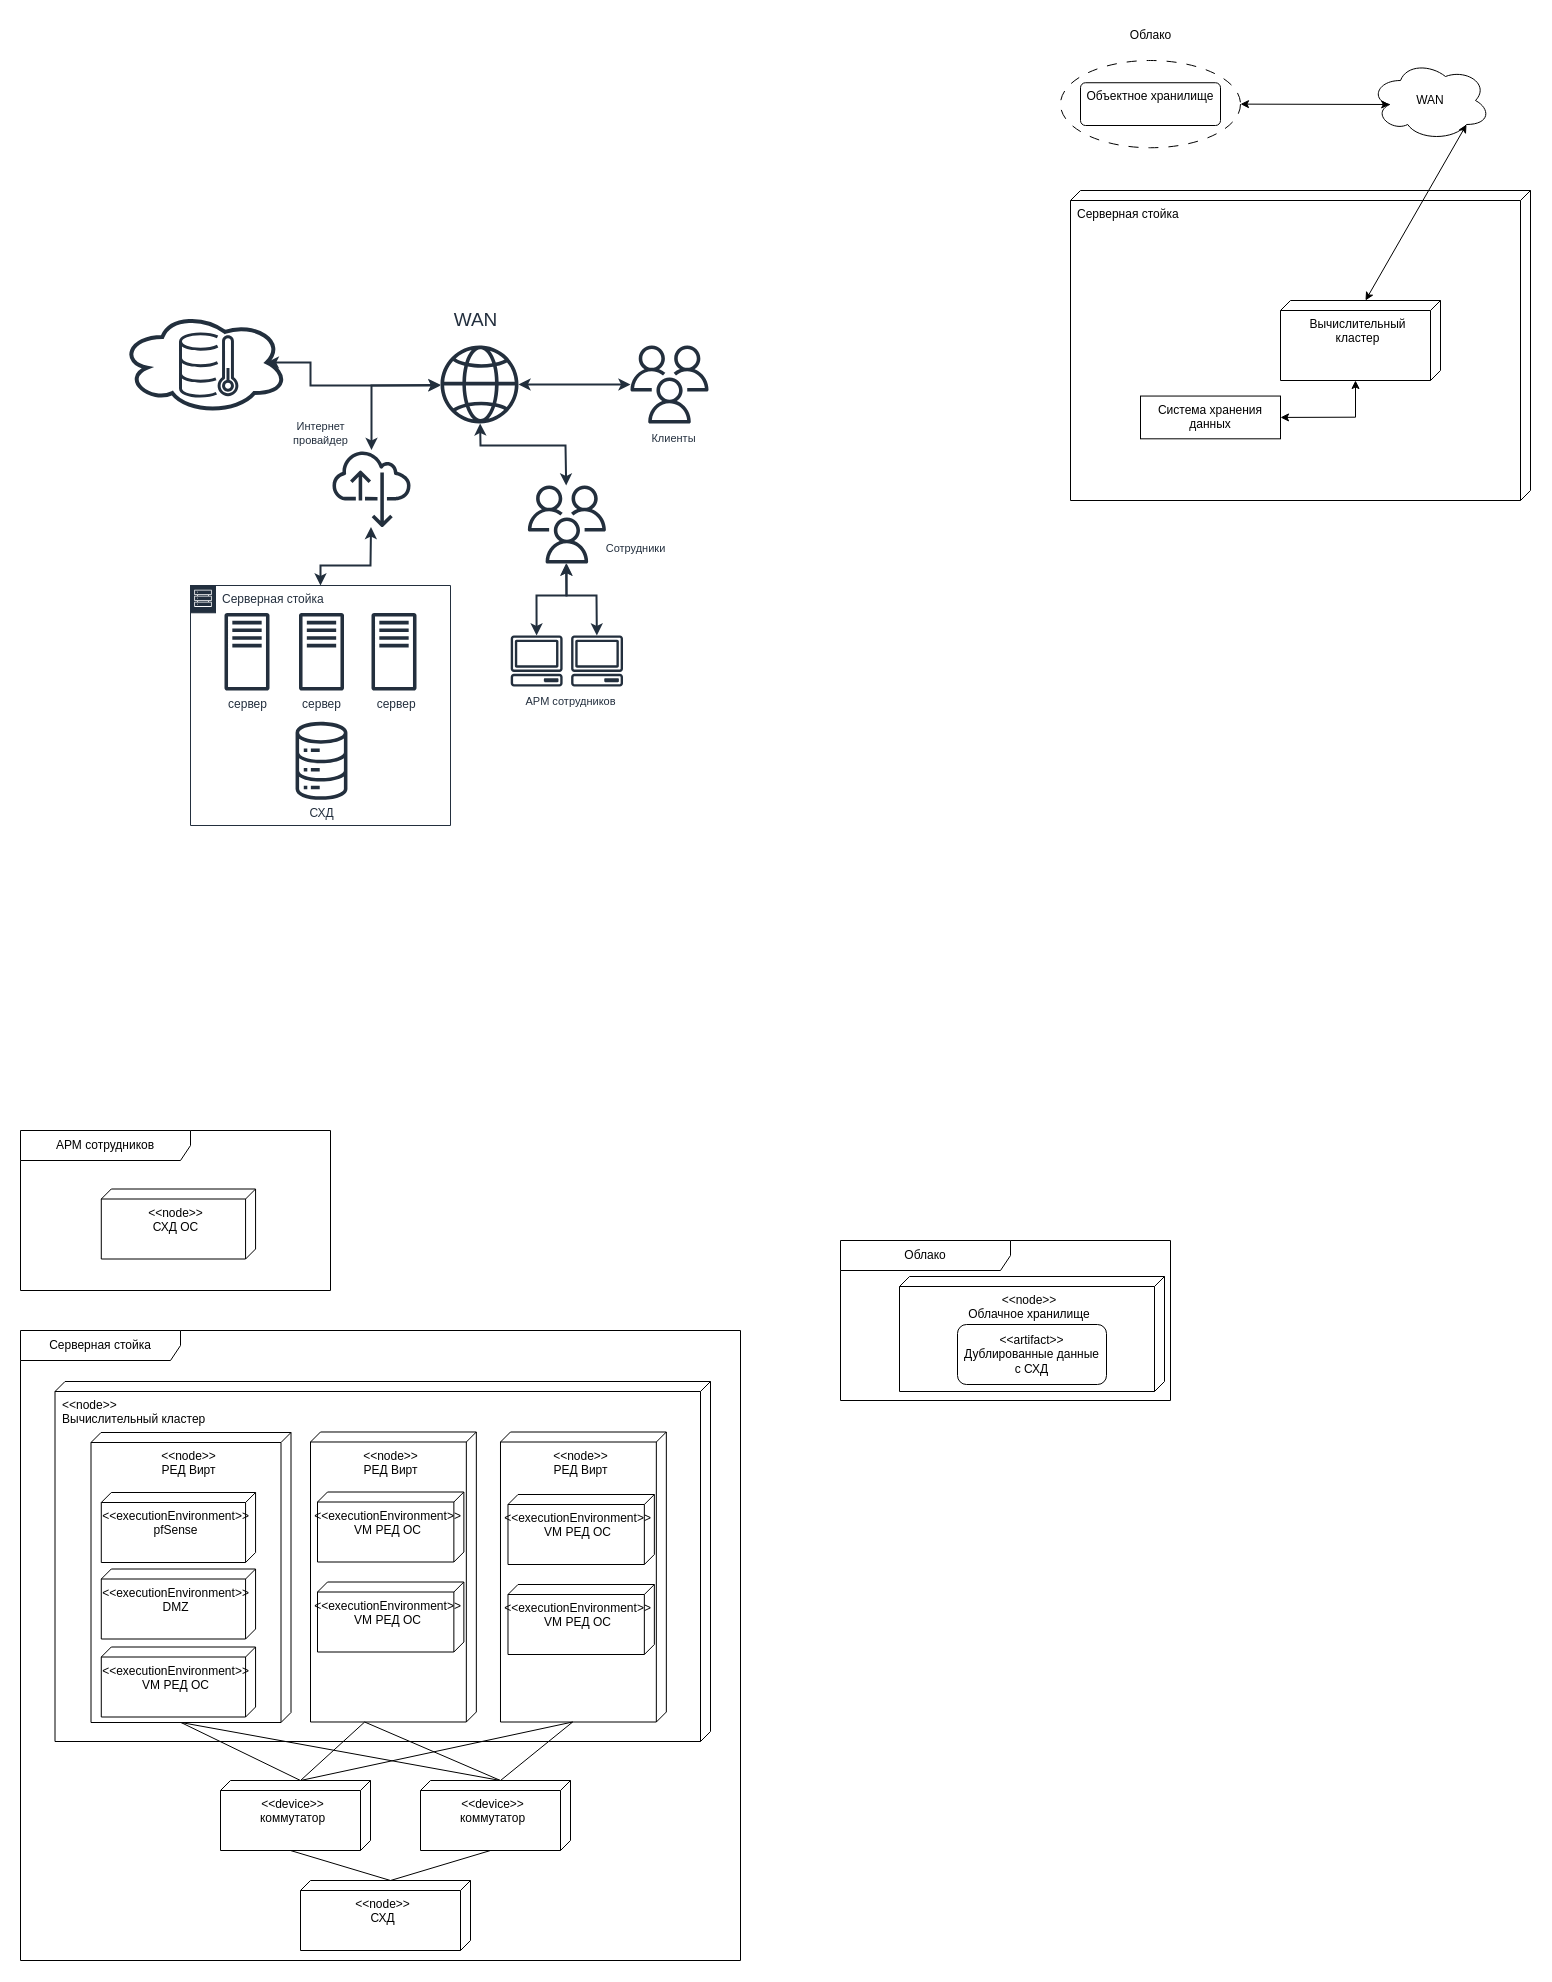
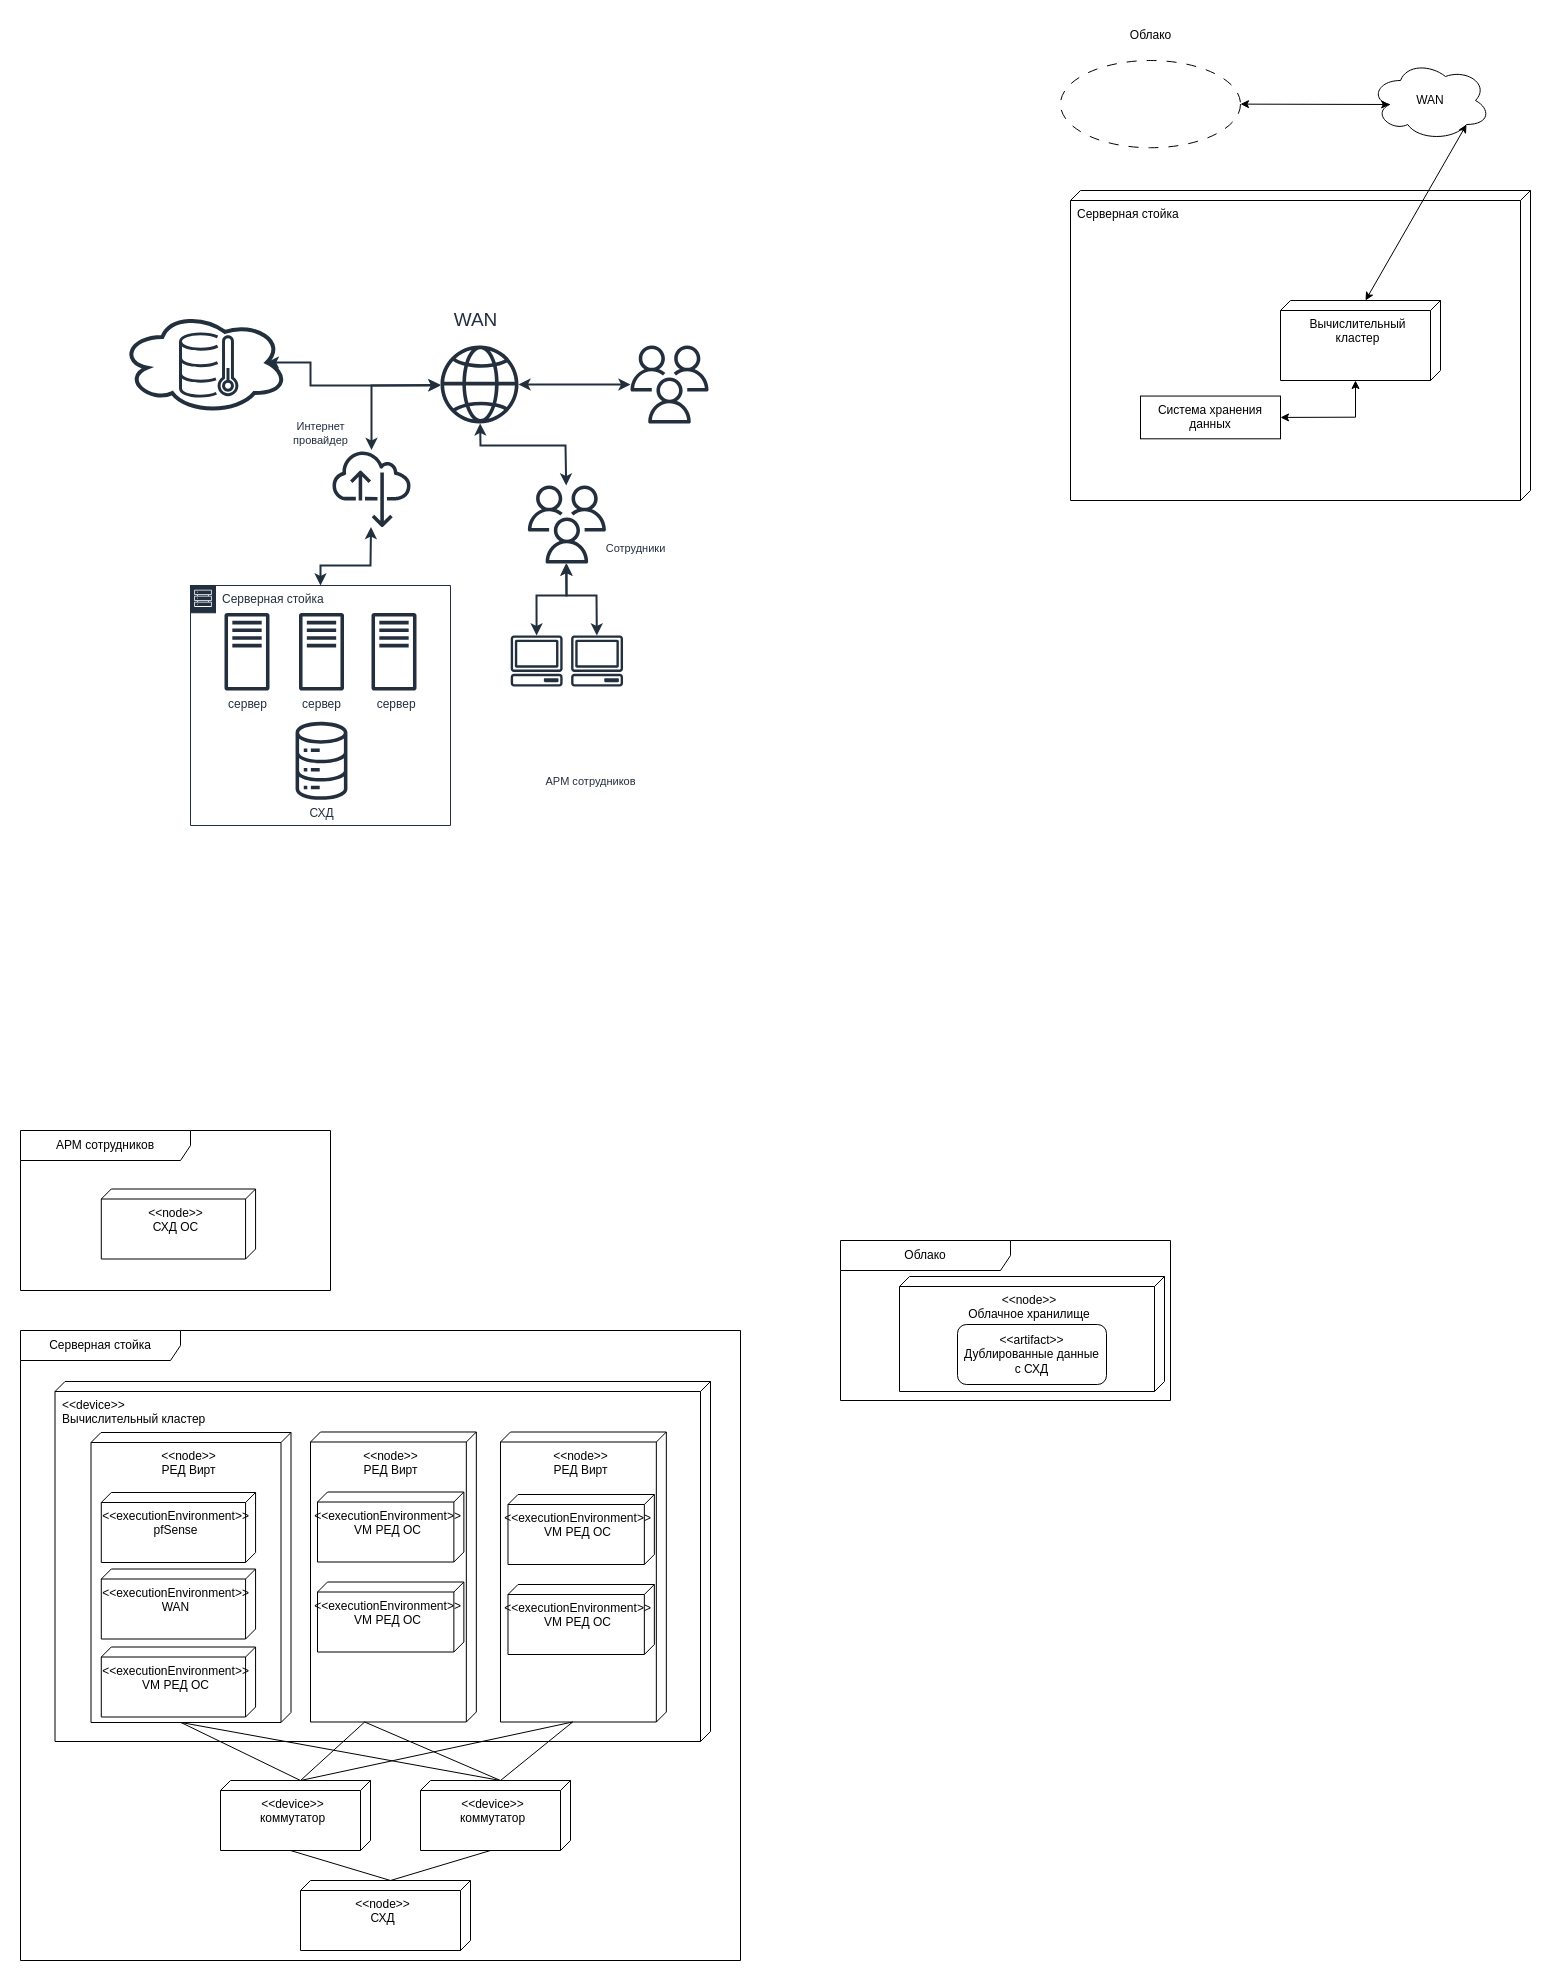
node "Объектное хранилище": removed
node "Клиенты": removed
node "AРM сотрудников": moved (571, 702) -> (591, 782)
node "<<node>> Вычислительный кластер": label "<<node>> Вычислительный кластер" -> "<<device>> Вычислительный кластер"
node "<<executionEnvironment>> DMZ": label "<<executionEnvironment>> DMZ" -> "<<executionEnvironment>> WAN"
